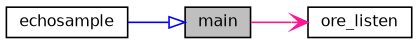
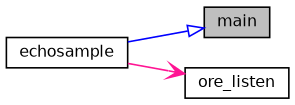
edge "main" -> "ore_listen": now "echosample" -> "ore_listen"
